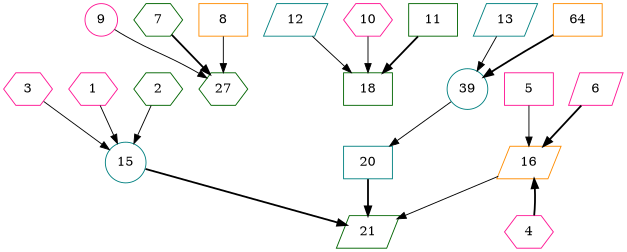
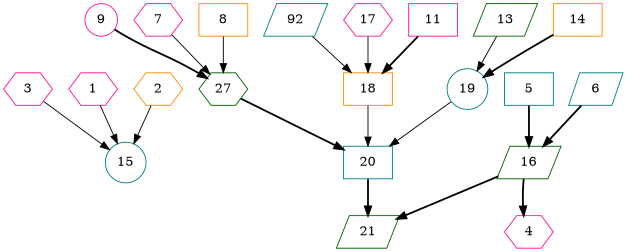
node "7": color darkgreen -> deeppink
node "12": label "12" -> "92"
node "10": label "10" -> "17"
node "11": color darkgreen -> deeppink
node "13": color teal -> darkgreen
node "64": label "64" -> "14"
edge "7" -> "27": style bold -> solid
edge "9" -> "27": style solid -> bold
node "2": color darkgreen -> darkorange
node "18": color darkgreen -> darkorange
node "39": label "39" -> "19"
node "5": color deeppink -> teal
node "6": color deeppink -> teal
edge "18" -> "20": added
edge "5" -> "16": style solid -> bold
edge "27" -> "20": added
node "16": color darkorange -> darkgreen
edge "15" -> "21": removed
edge "16" -> "21": style solid -> bold
edge "4" -> "16": reversed
